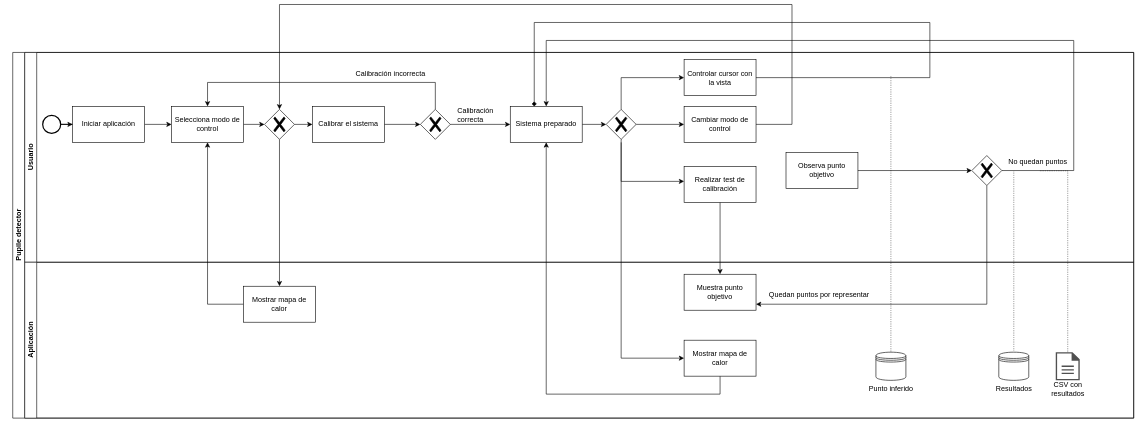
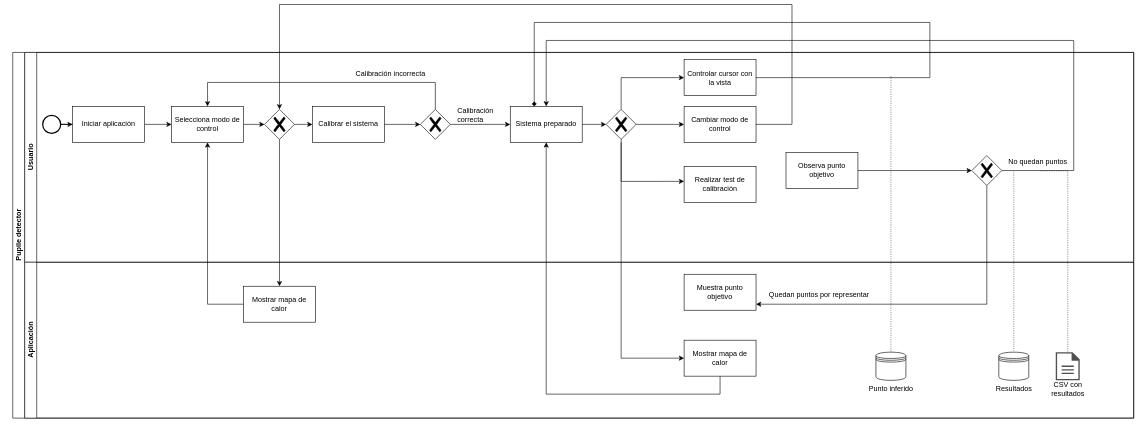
edge "Realizar test de calibración" -> "Muestra punto objetivo": removed
